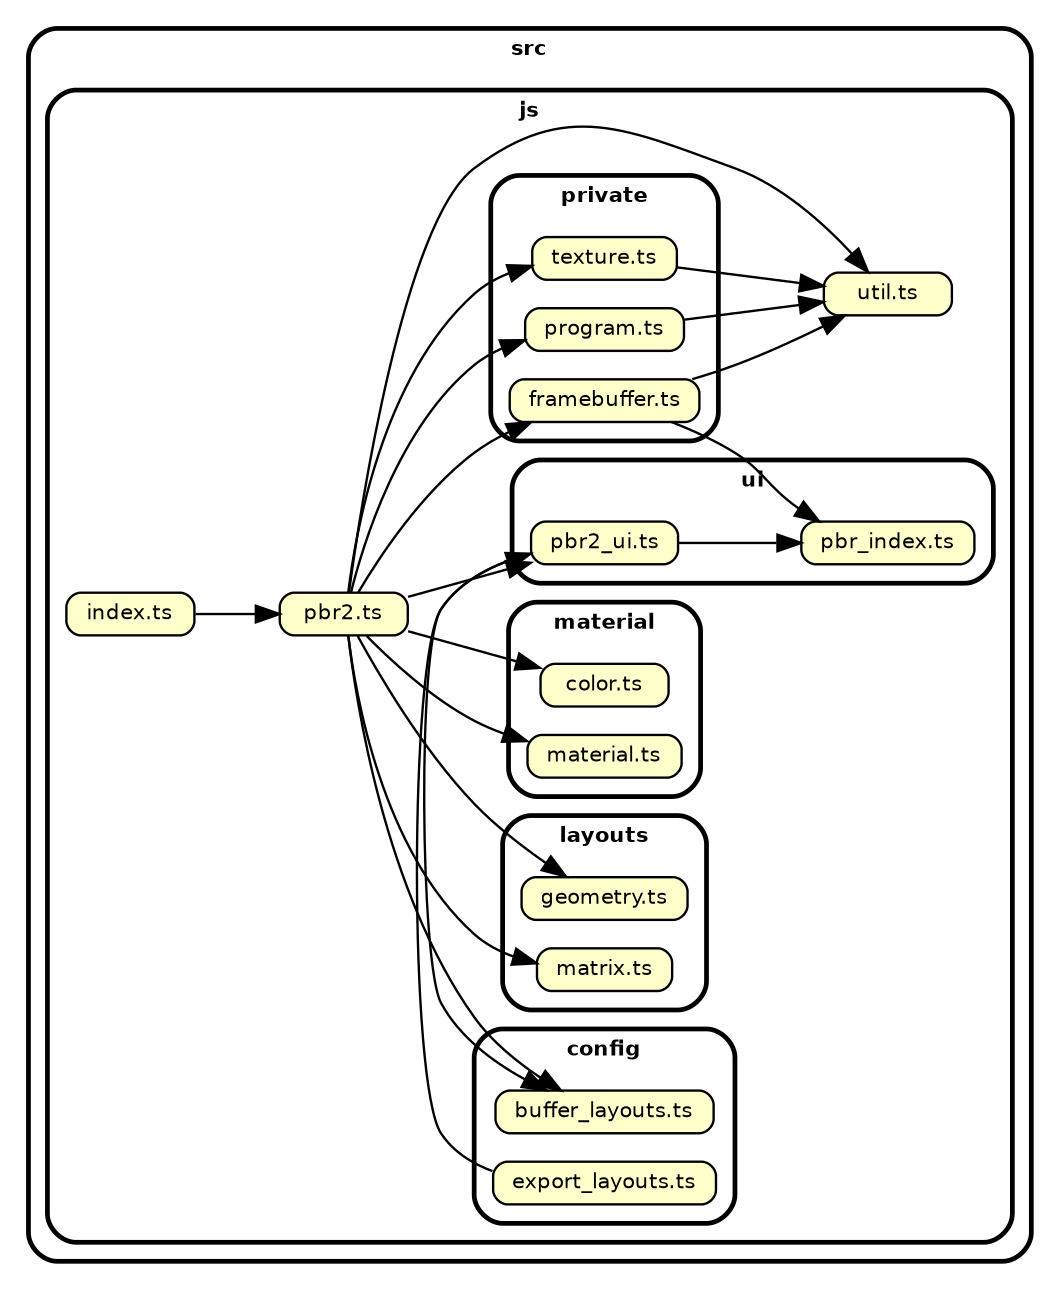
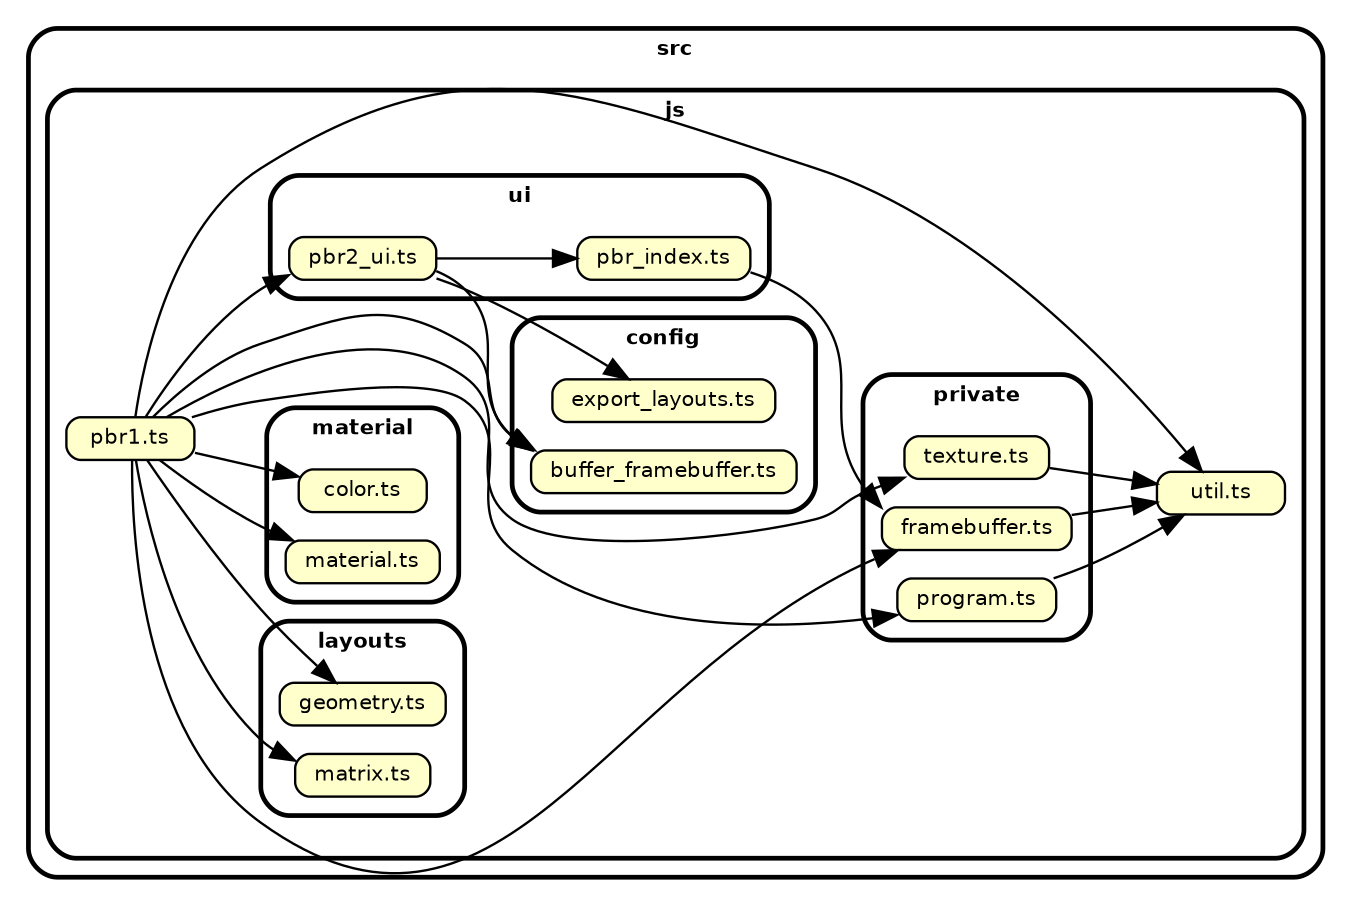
edge "framebuffer.ts" -> "pbr_index.ts": reversed
node "index.ts": removed
node "pbr2.ts": label "pbr2.ts" -> "pbr1.ts"
edge "export_layouts.ts" -> "pbr2_ui.ts": reversed
node "buffer_layouts.ts": label "buffer_layouts.ts" -> "buffer_framebuffer.ts"
